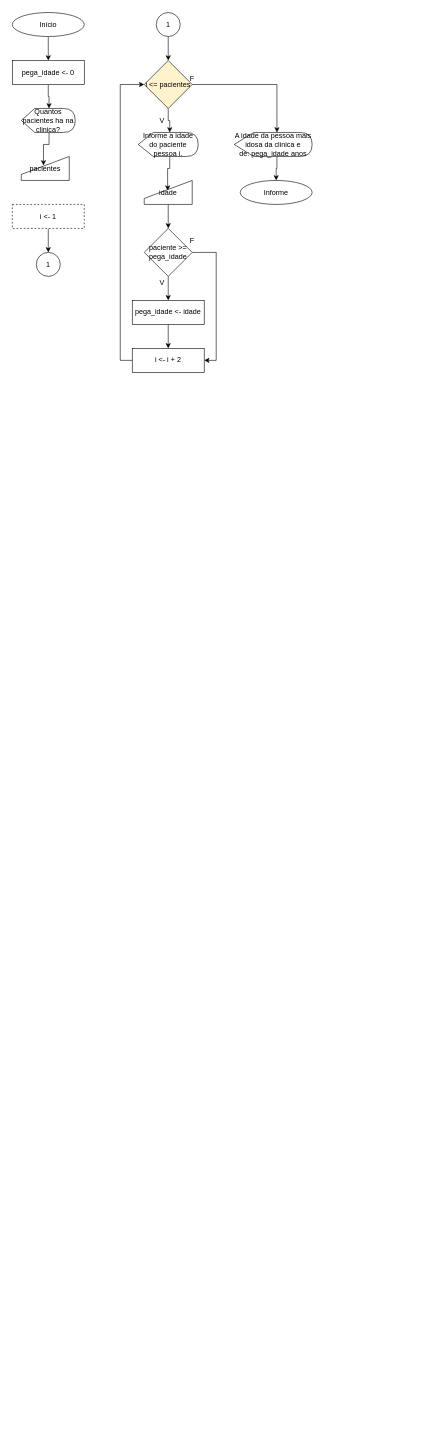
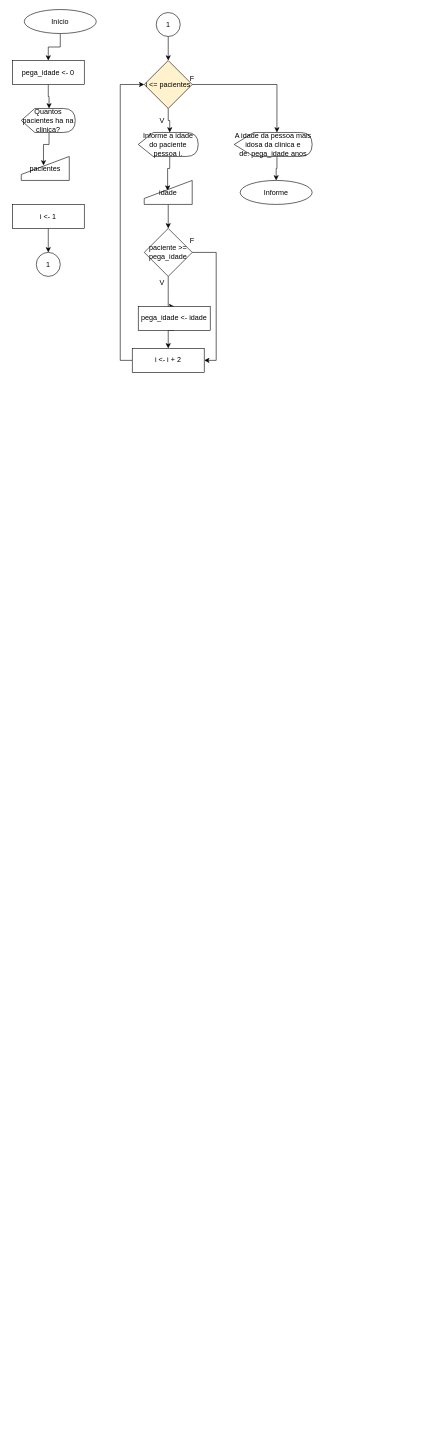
node "Início": moved (48, 24) -> (60, 21)
node "i <- 1": style dashed -> solid
node "pega_idade <- idade": moved (168, 312) -> (174, 318)
